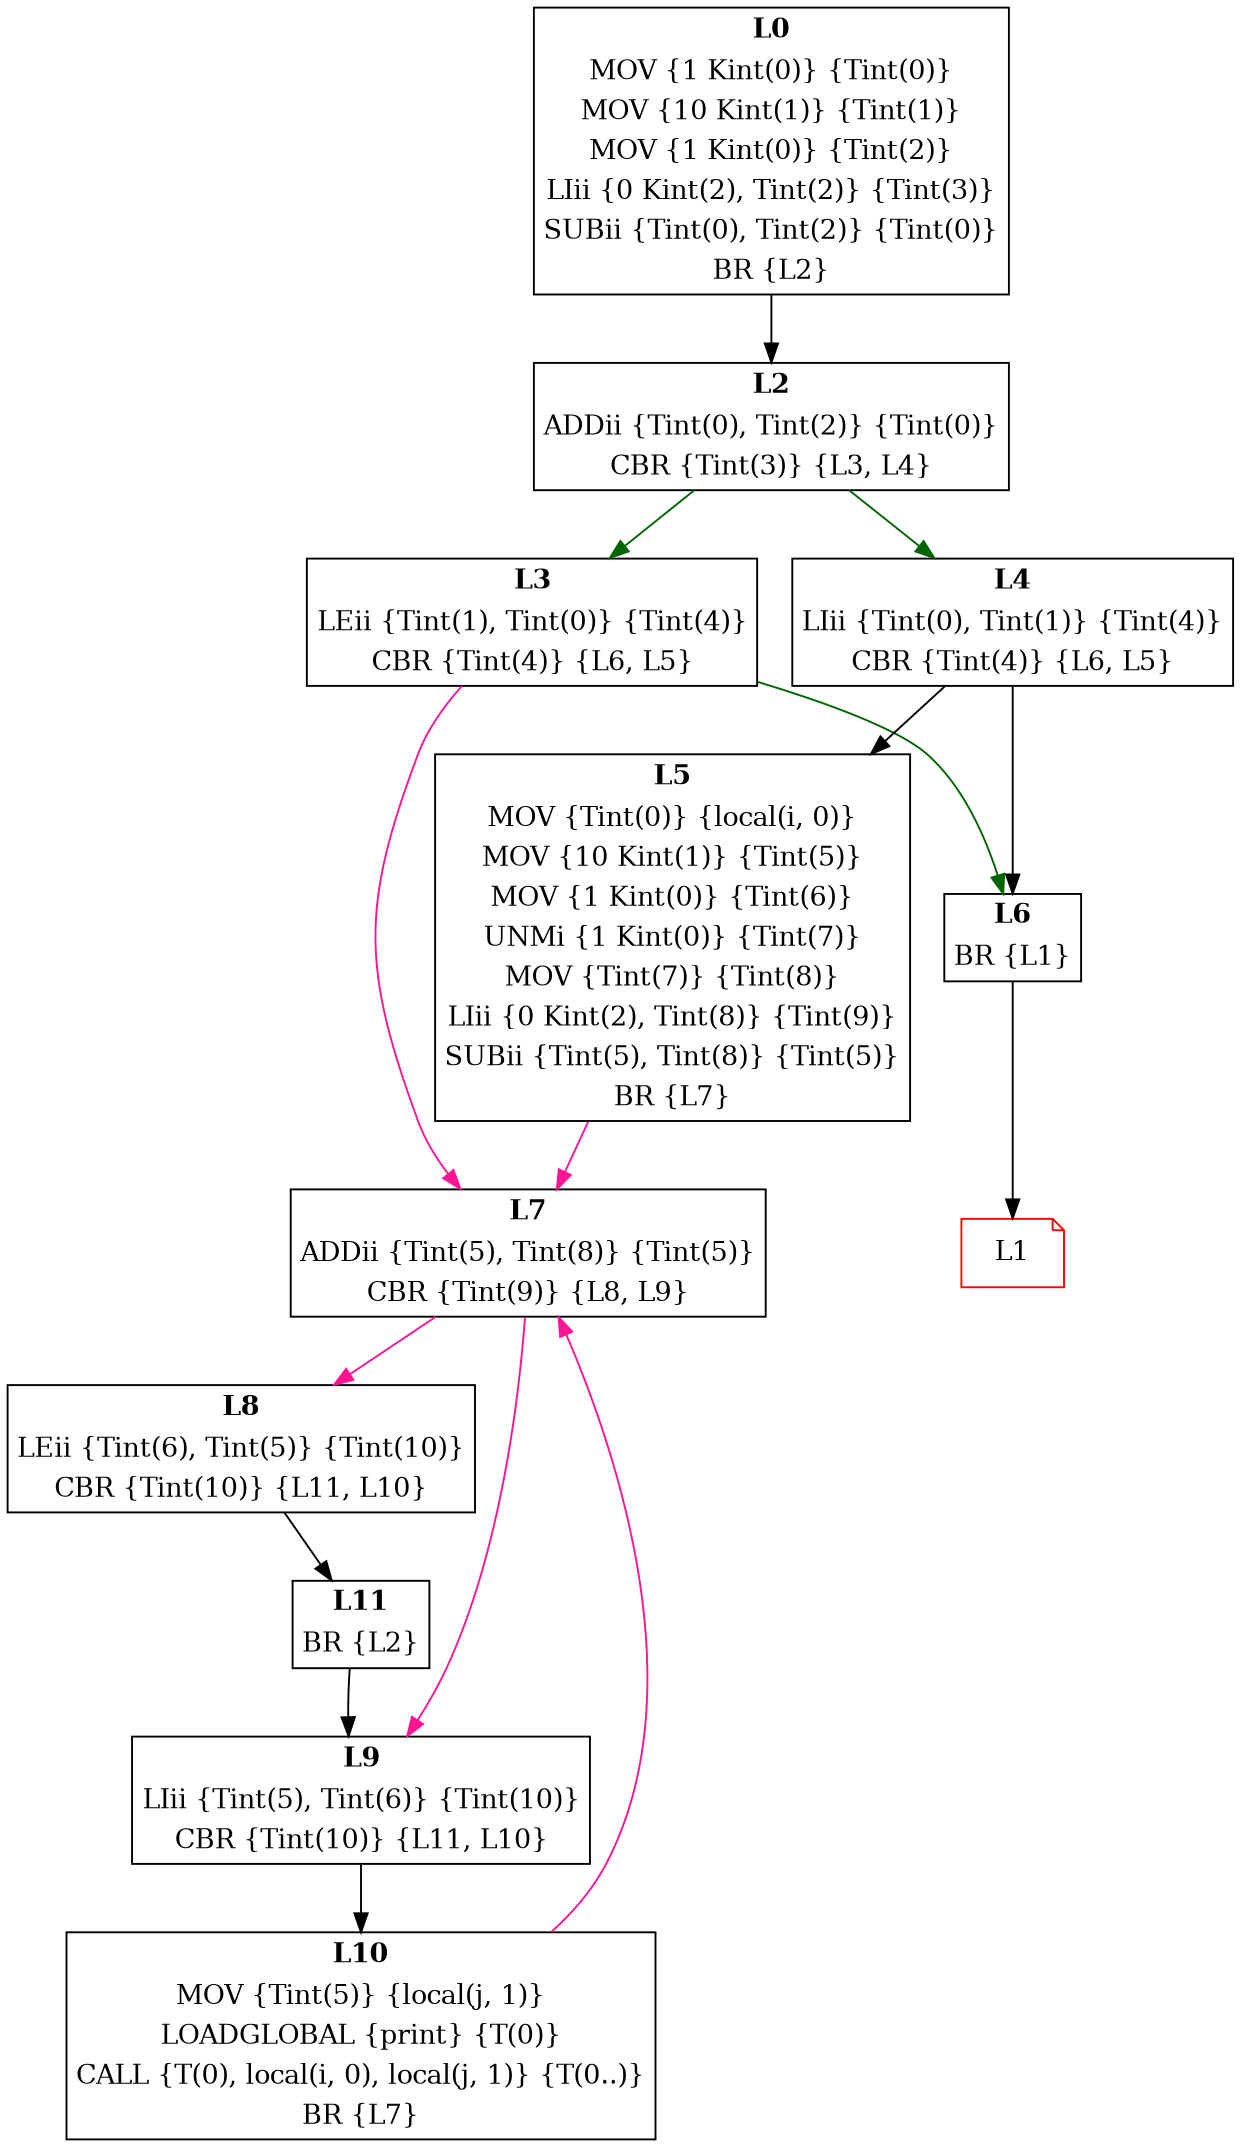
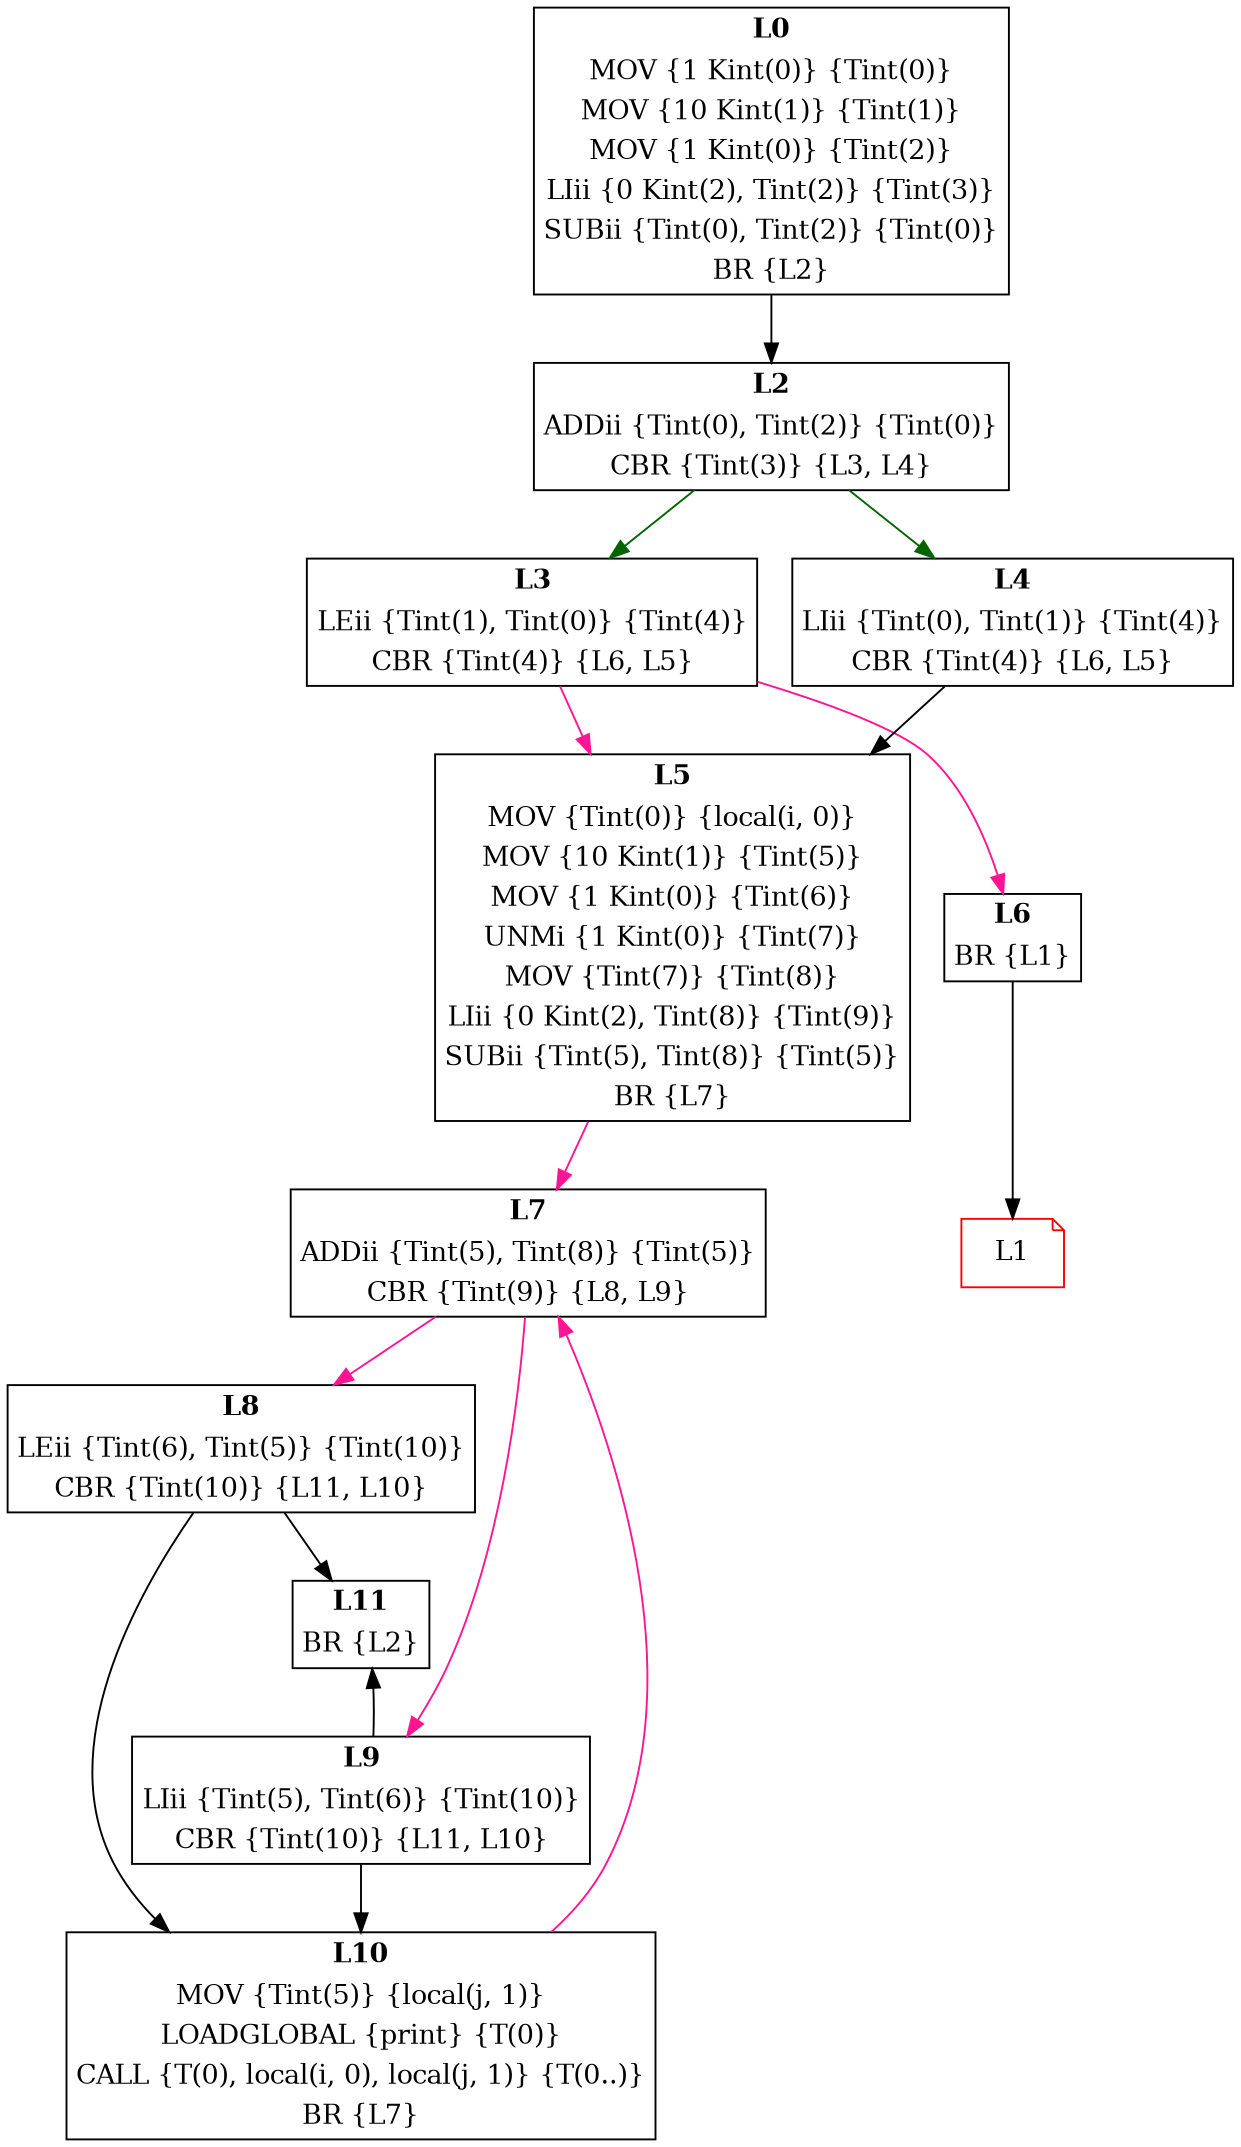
edge "L3" -> "L6": color darkgreen -> deeppink
edge "L4" -> "L6": removed
edge "L3" -> "L7": now "L3" -> "L5"
edge "L11" -> "L9": reversed
edge "L8" -> "L10": added
